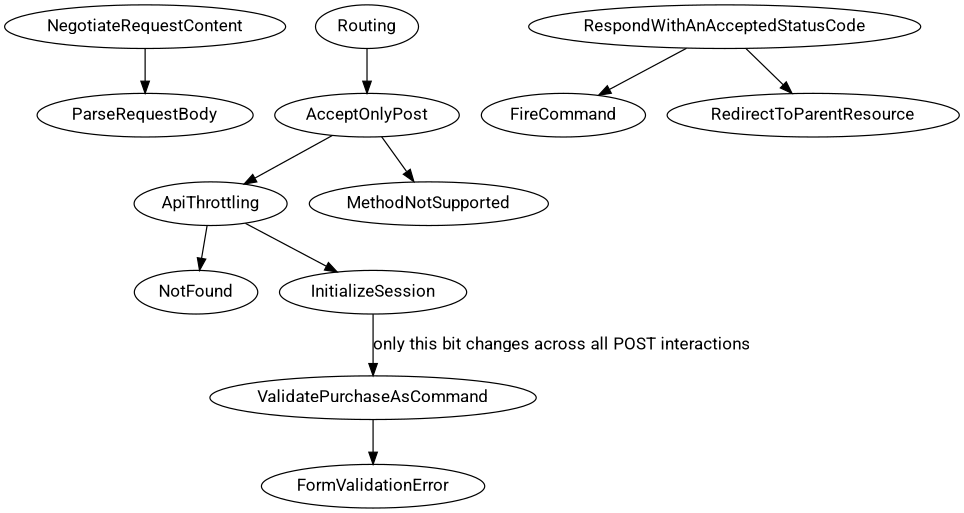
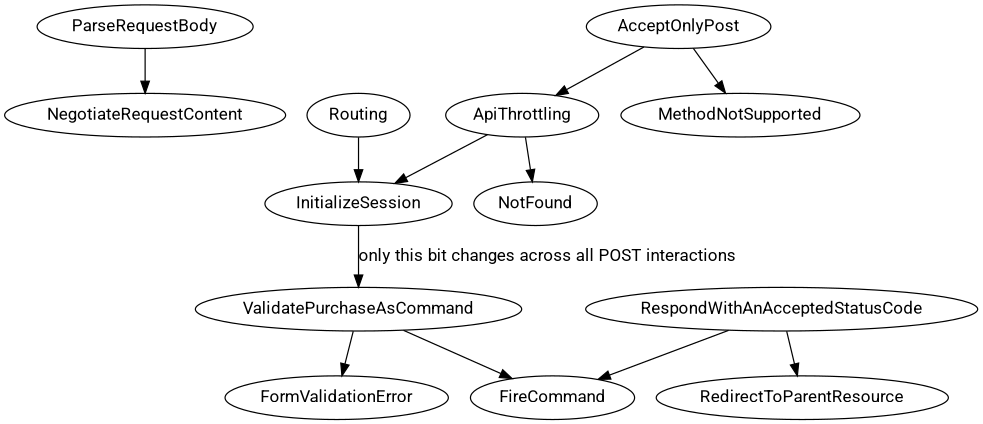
edge "NegotiateRequestContent" -> "ParseRequestBody": reversed
edge "Routing" -> "AcceptOnlyPost": now "Routing" -> "InitializeSession"
edge "ValidatePurchaseAsCommand" -> "FireCommand": added
